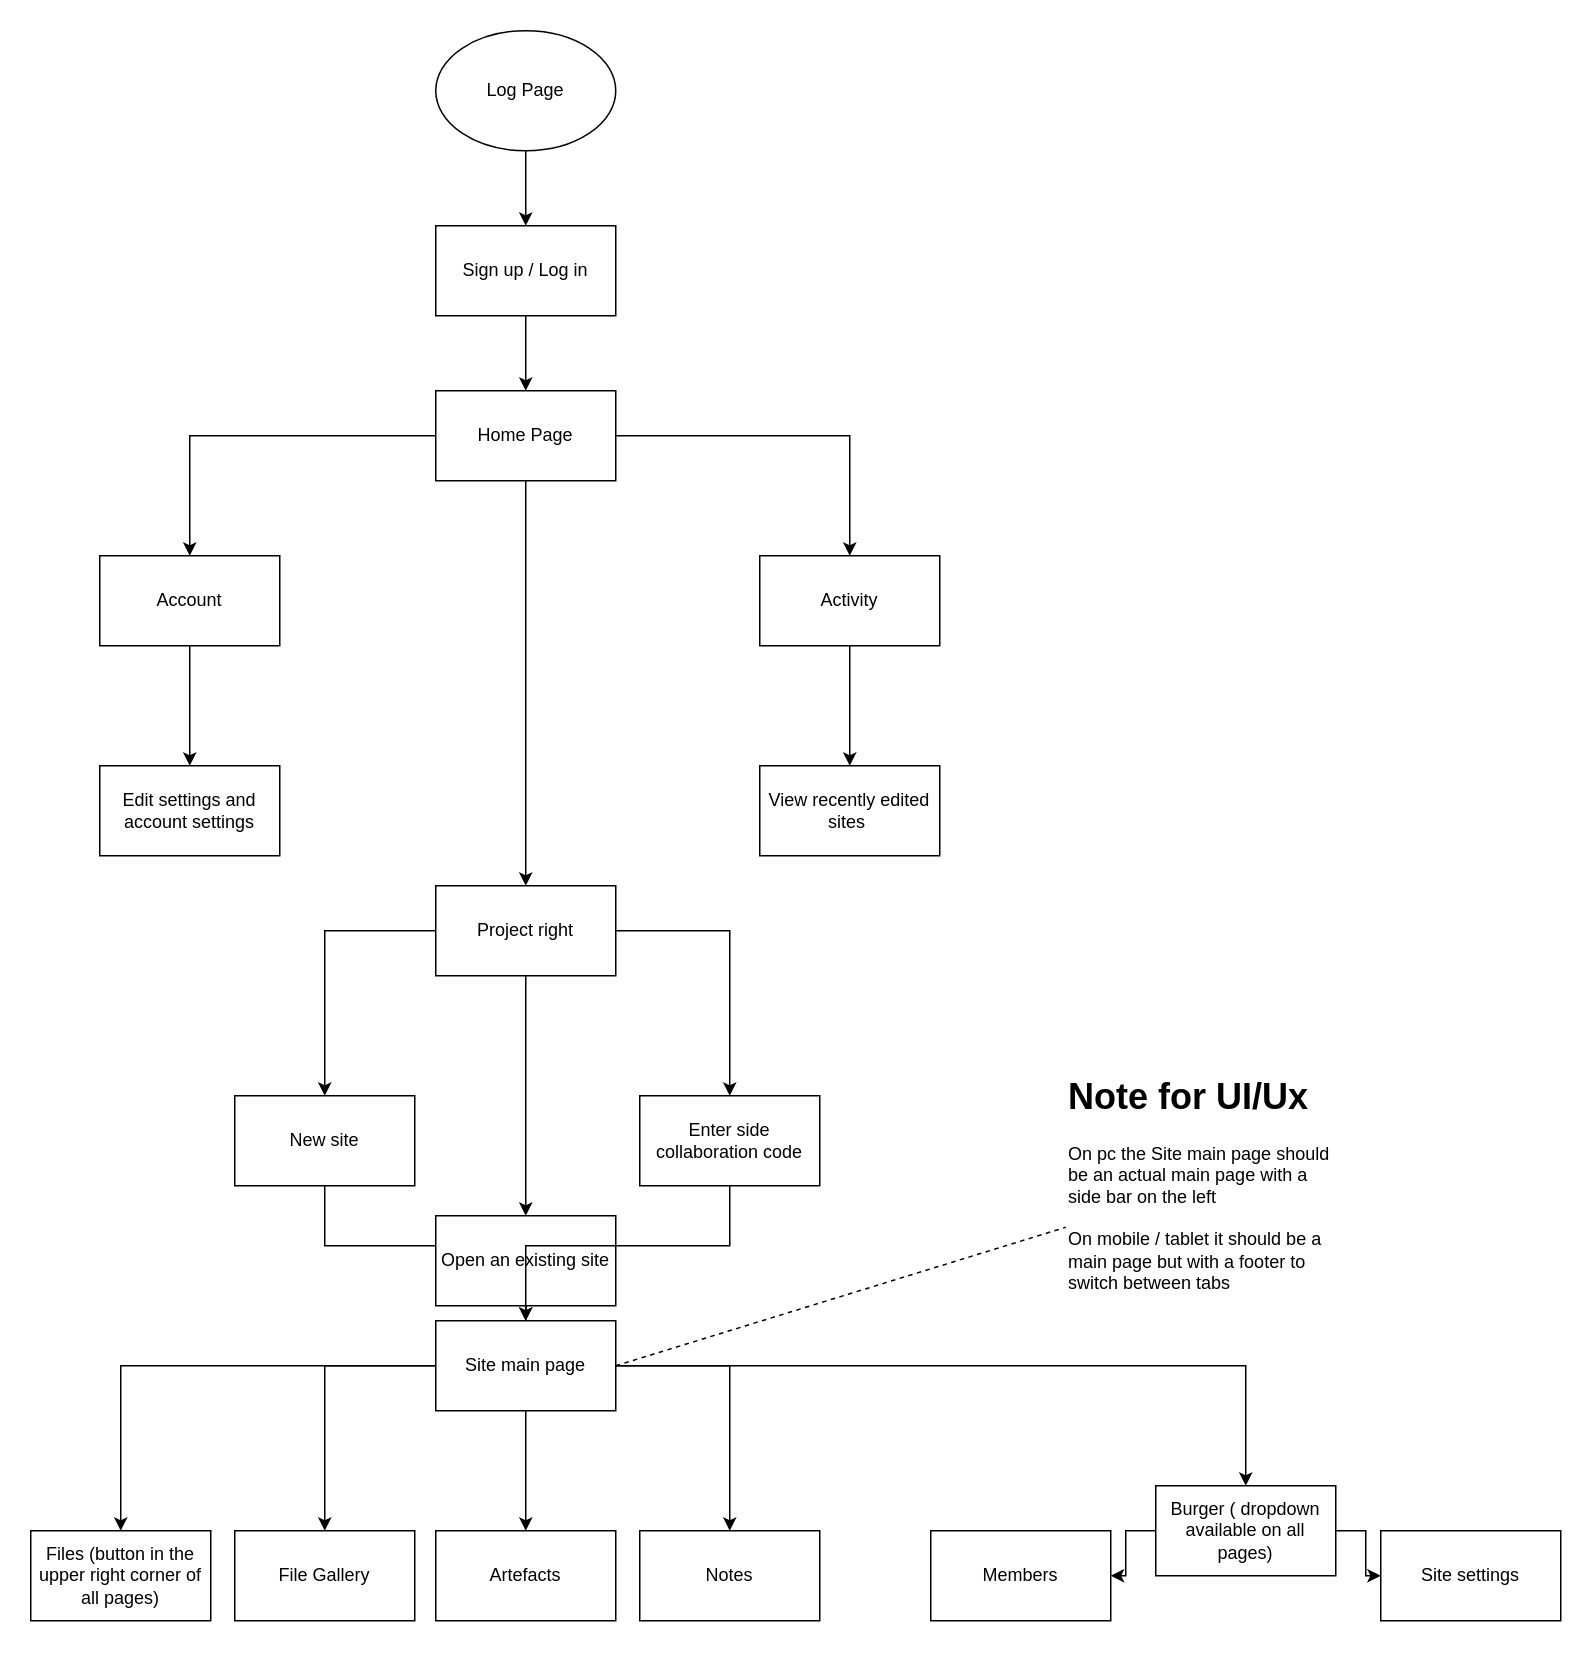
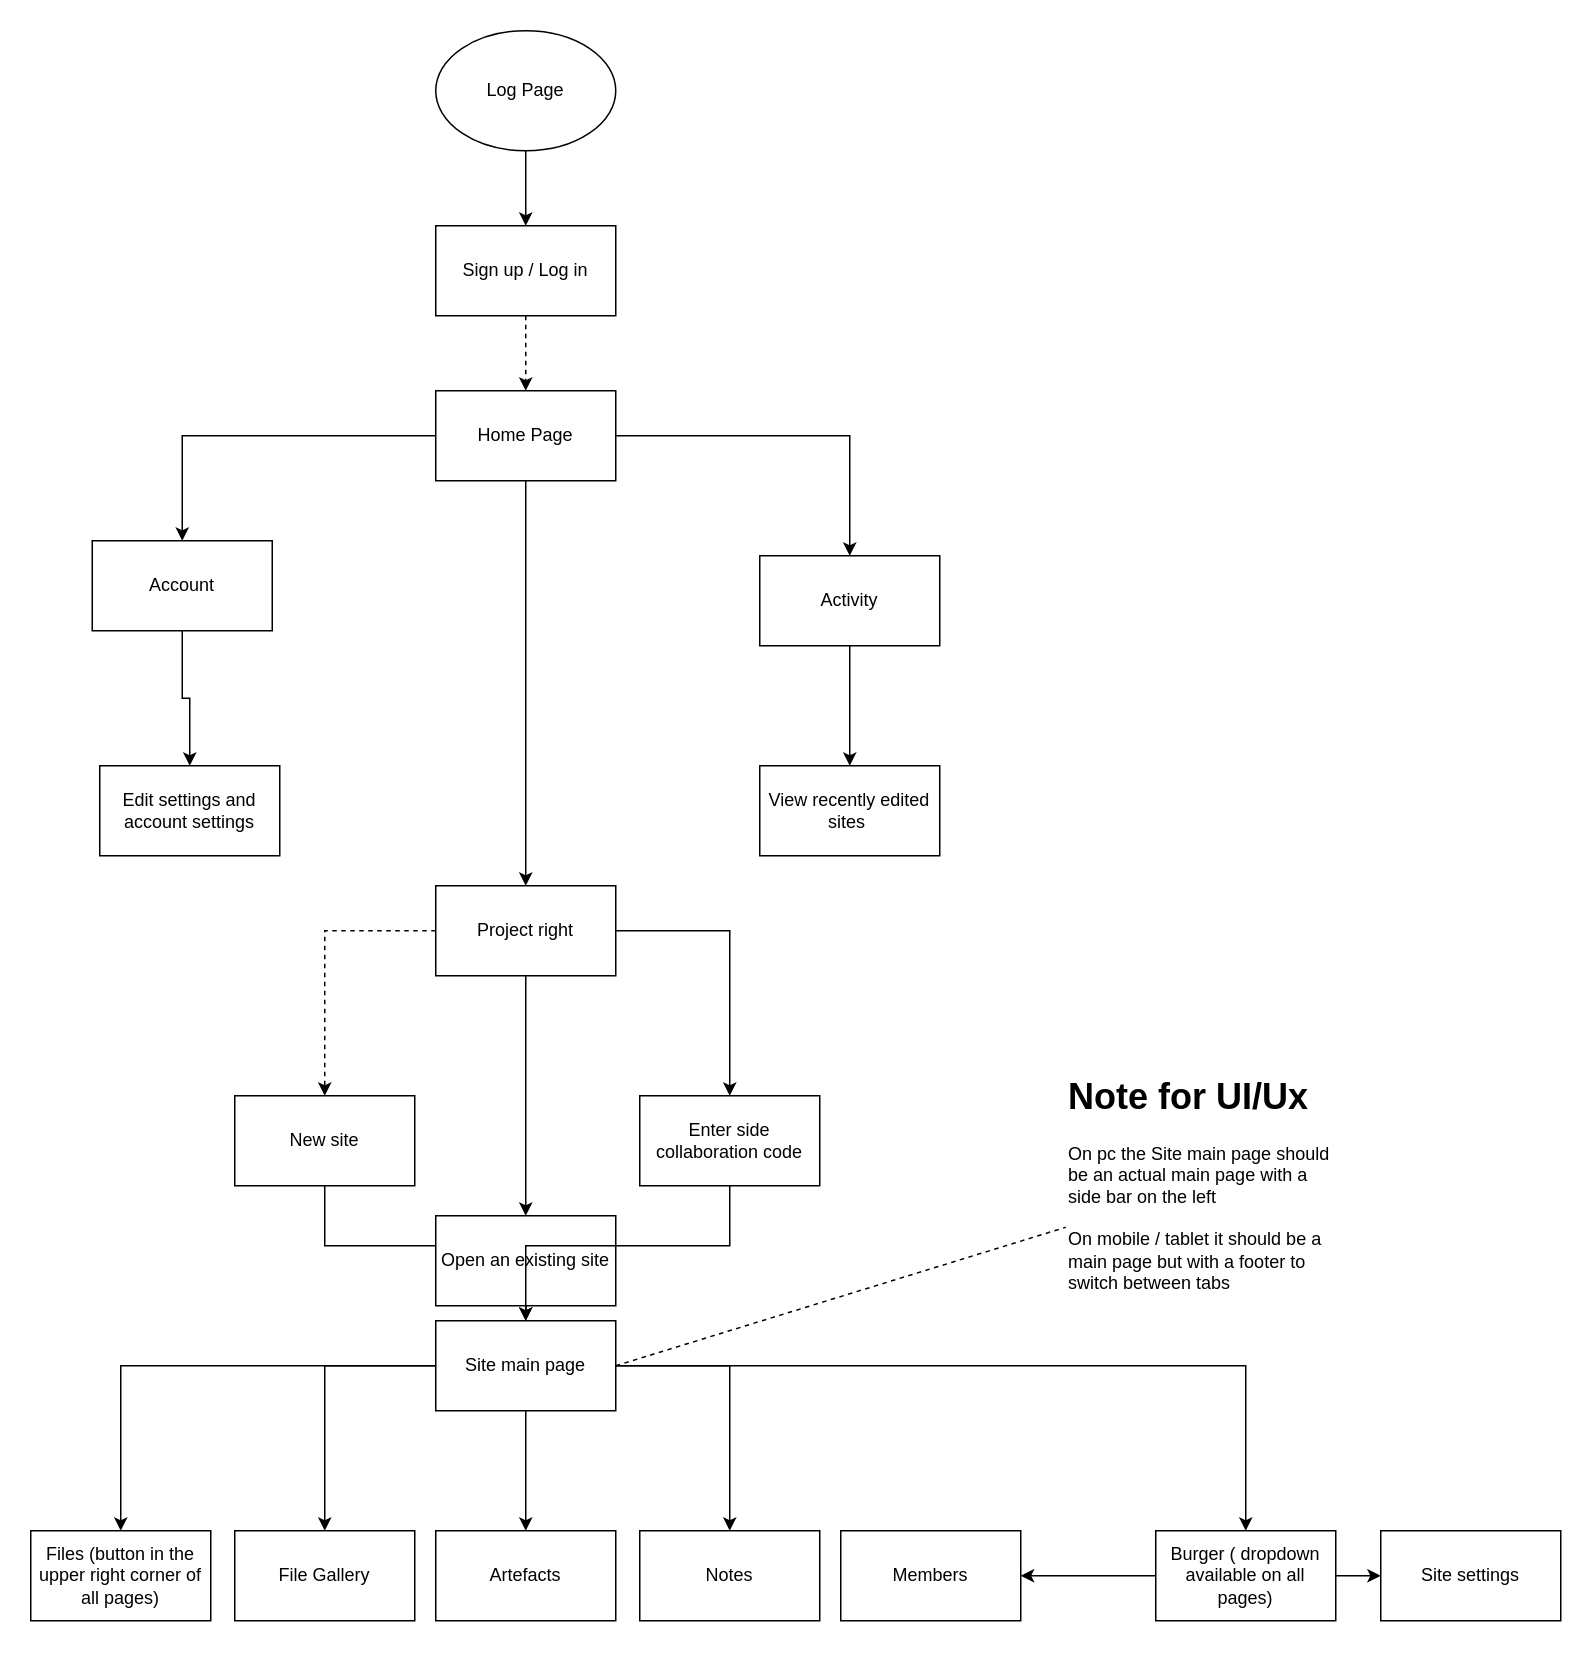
edge "Sign up / Log in" -> "Home Page": style solid -> dashed
node "Account": moved (190, 601) -> (182, 586)
edge "Project right" -> "New site": style solid -> dashed
node "Burger ( dropdown available on all pages)": moved (1246, 1531) -> (1246, 1576)
node "Members": moved (1021, 1576) -> (931, 1576)
